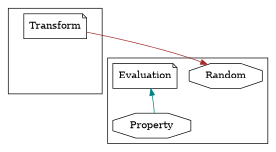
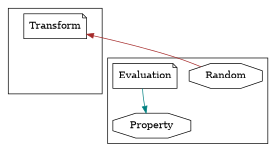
edge "Transform" -> "Random": reversed
edge "Property" -> "Evaluation": reversed
